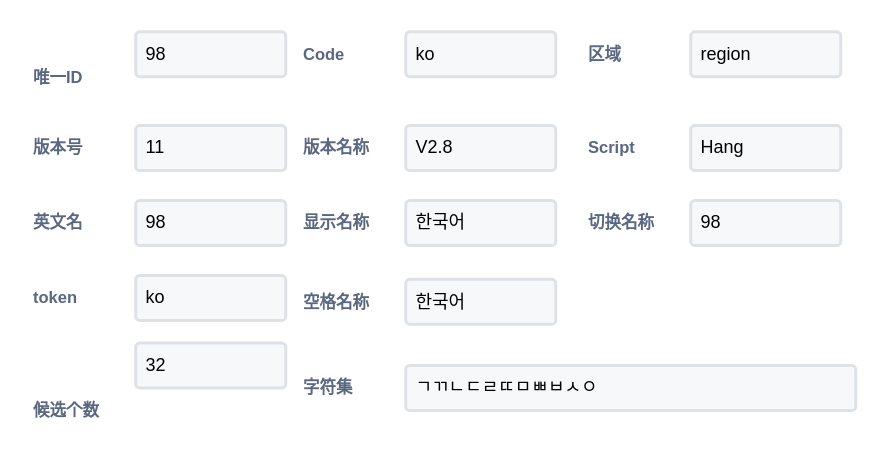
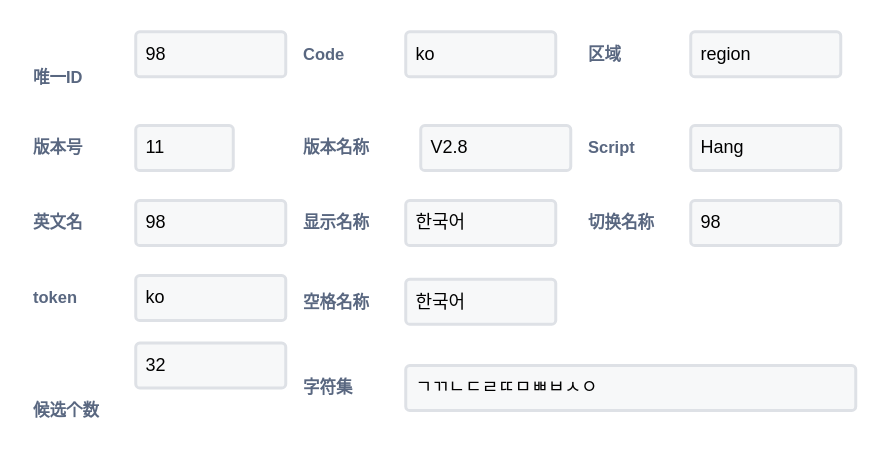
node "11": size 150x45 -> 98x45
node "V2.8": moved (481, 148) -> (496, 148)
